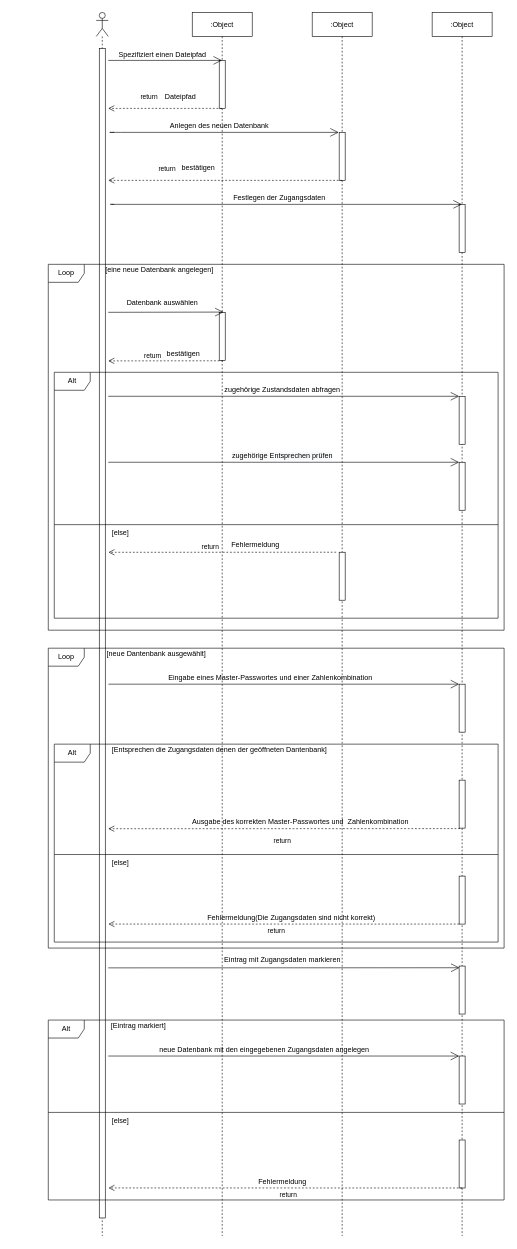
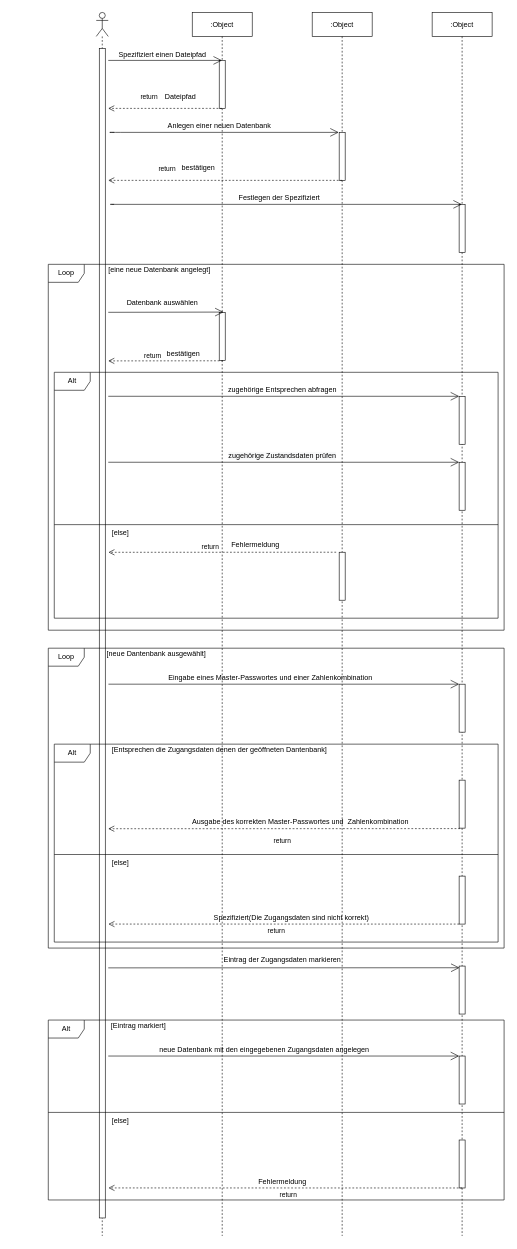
node "Anlegen des neuen Datenbank": label "Anlegen des neuen Datenbank" -> "Anlegen einer neuen Datenbank"
node "Festlegen der Zugangsdaten": label "Festlegen der Zugangsdaten" -> "Festlegen der Spezifiziert"
node "[eine neue Datenbank angelegen]": label "[eine neue Datenbank angelegen]" -> "[eine neue Datenbank angelegt]"
node "zugehörige Zustandsdaten abfragen": label "zugehörige Zustandsdaten abfragen" -> "zugehörige Entsprechen abfragen"
node "zugehörige Entsprechen prüfen": label "zugehörige Entsprechen prüfen" -> "zugehörige Zustandsdaten prüfen"
node "Fehlermeldung(Die Zugangsdaten sind nicht korrekt)": label "Fehlermeldung(Die Zugangsdaten sind nicht korrekt)" -> "Spezifiziert(Die Zugangsdaten sind nicht korrekt)"
node "Eintrag mit Zugangsdaten markieren": label "Eintrag mit Zugangsdaten markieren" -> "Eintrag der Zugangsdaten markieren"
